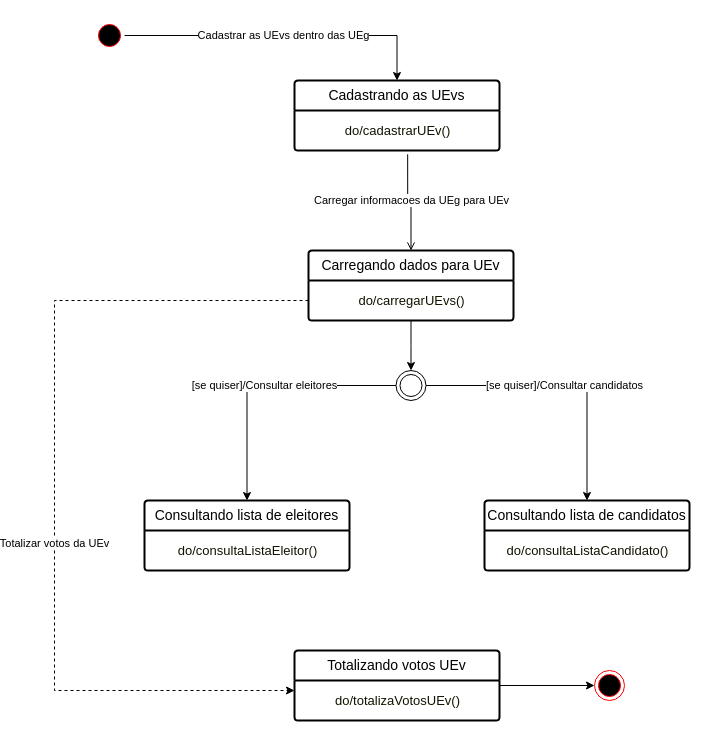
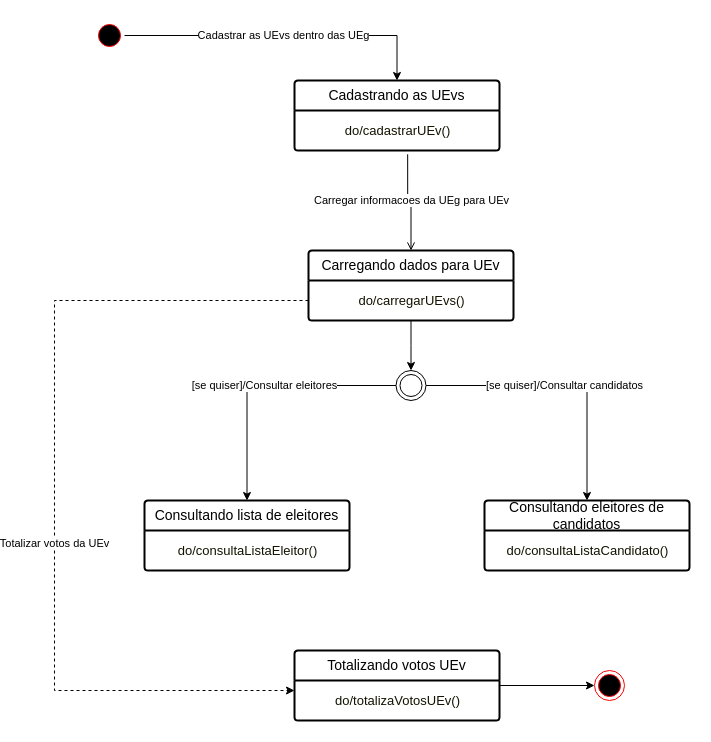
node "Consultando lista de candidatos": label "Consultando lista de candidatos" -> "Consultando eleitores de candidatos"
